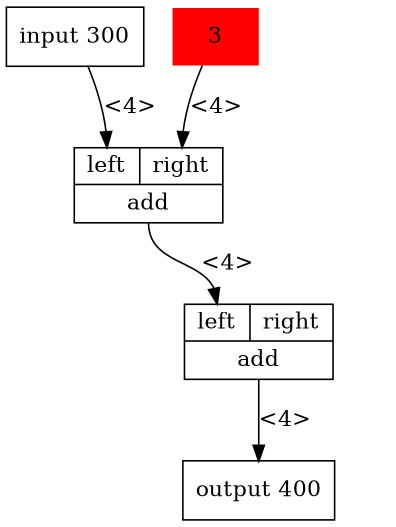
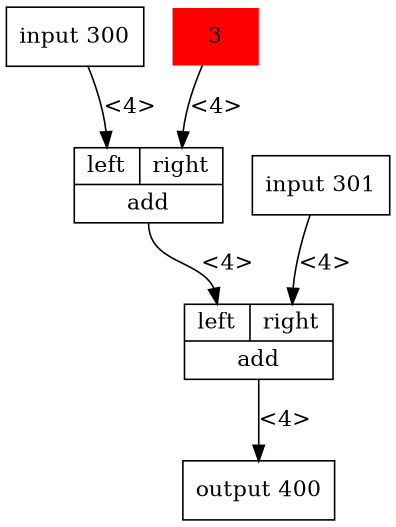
node "input 301": added
